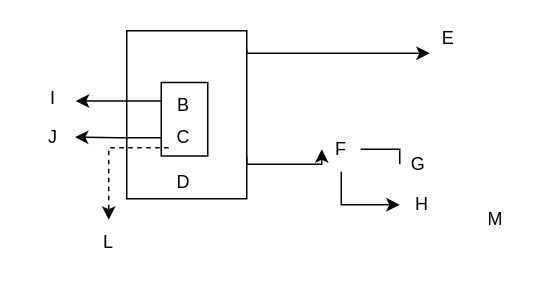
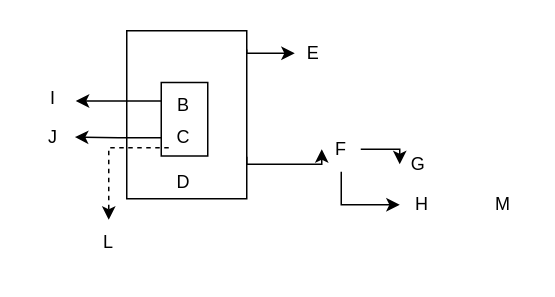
node "E": moved (449, 38) -> (314, 53)
edge "F" -- "G": arrowhead none -> classic
node "M": moved (496, 220) -> (503, 205)
